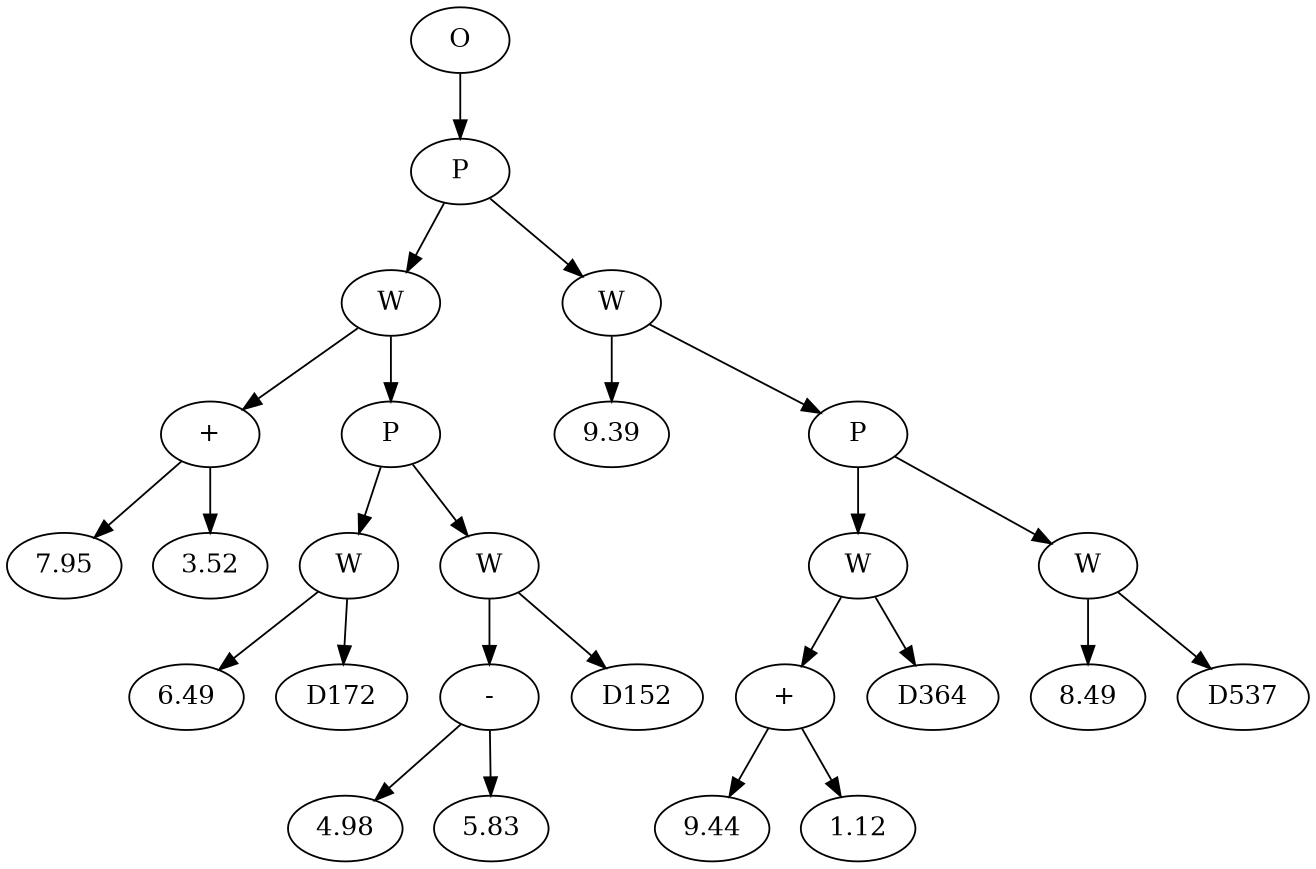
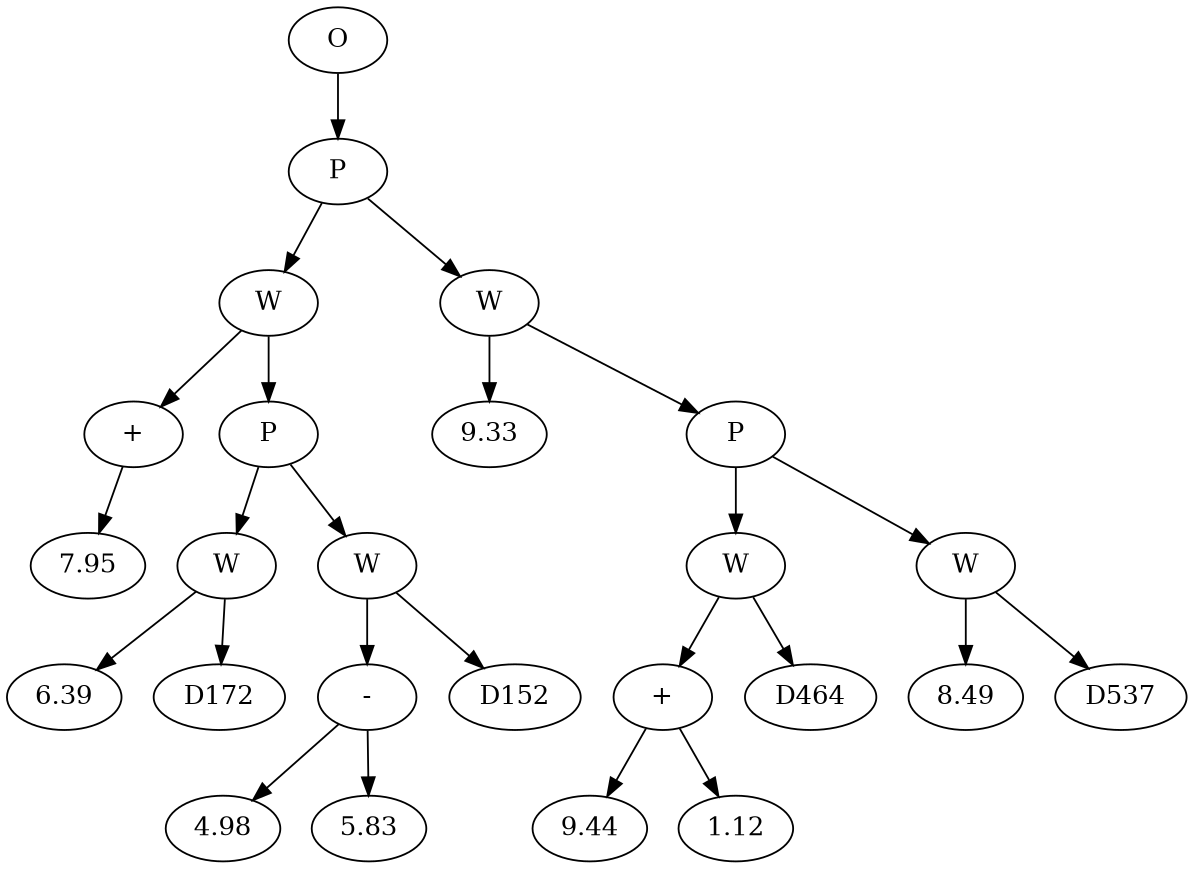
node "9.39": label "9.39" -> "9.33"
node "3.52": removed
node "6.49": label "6.49" -> "6.39"
node "D364": label "D364" -> "D464"
